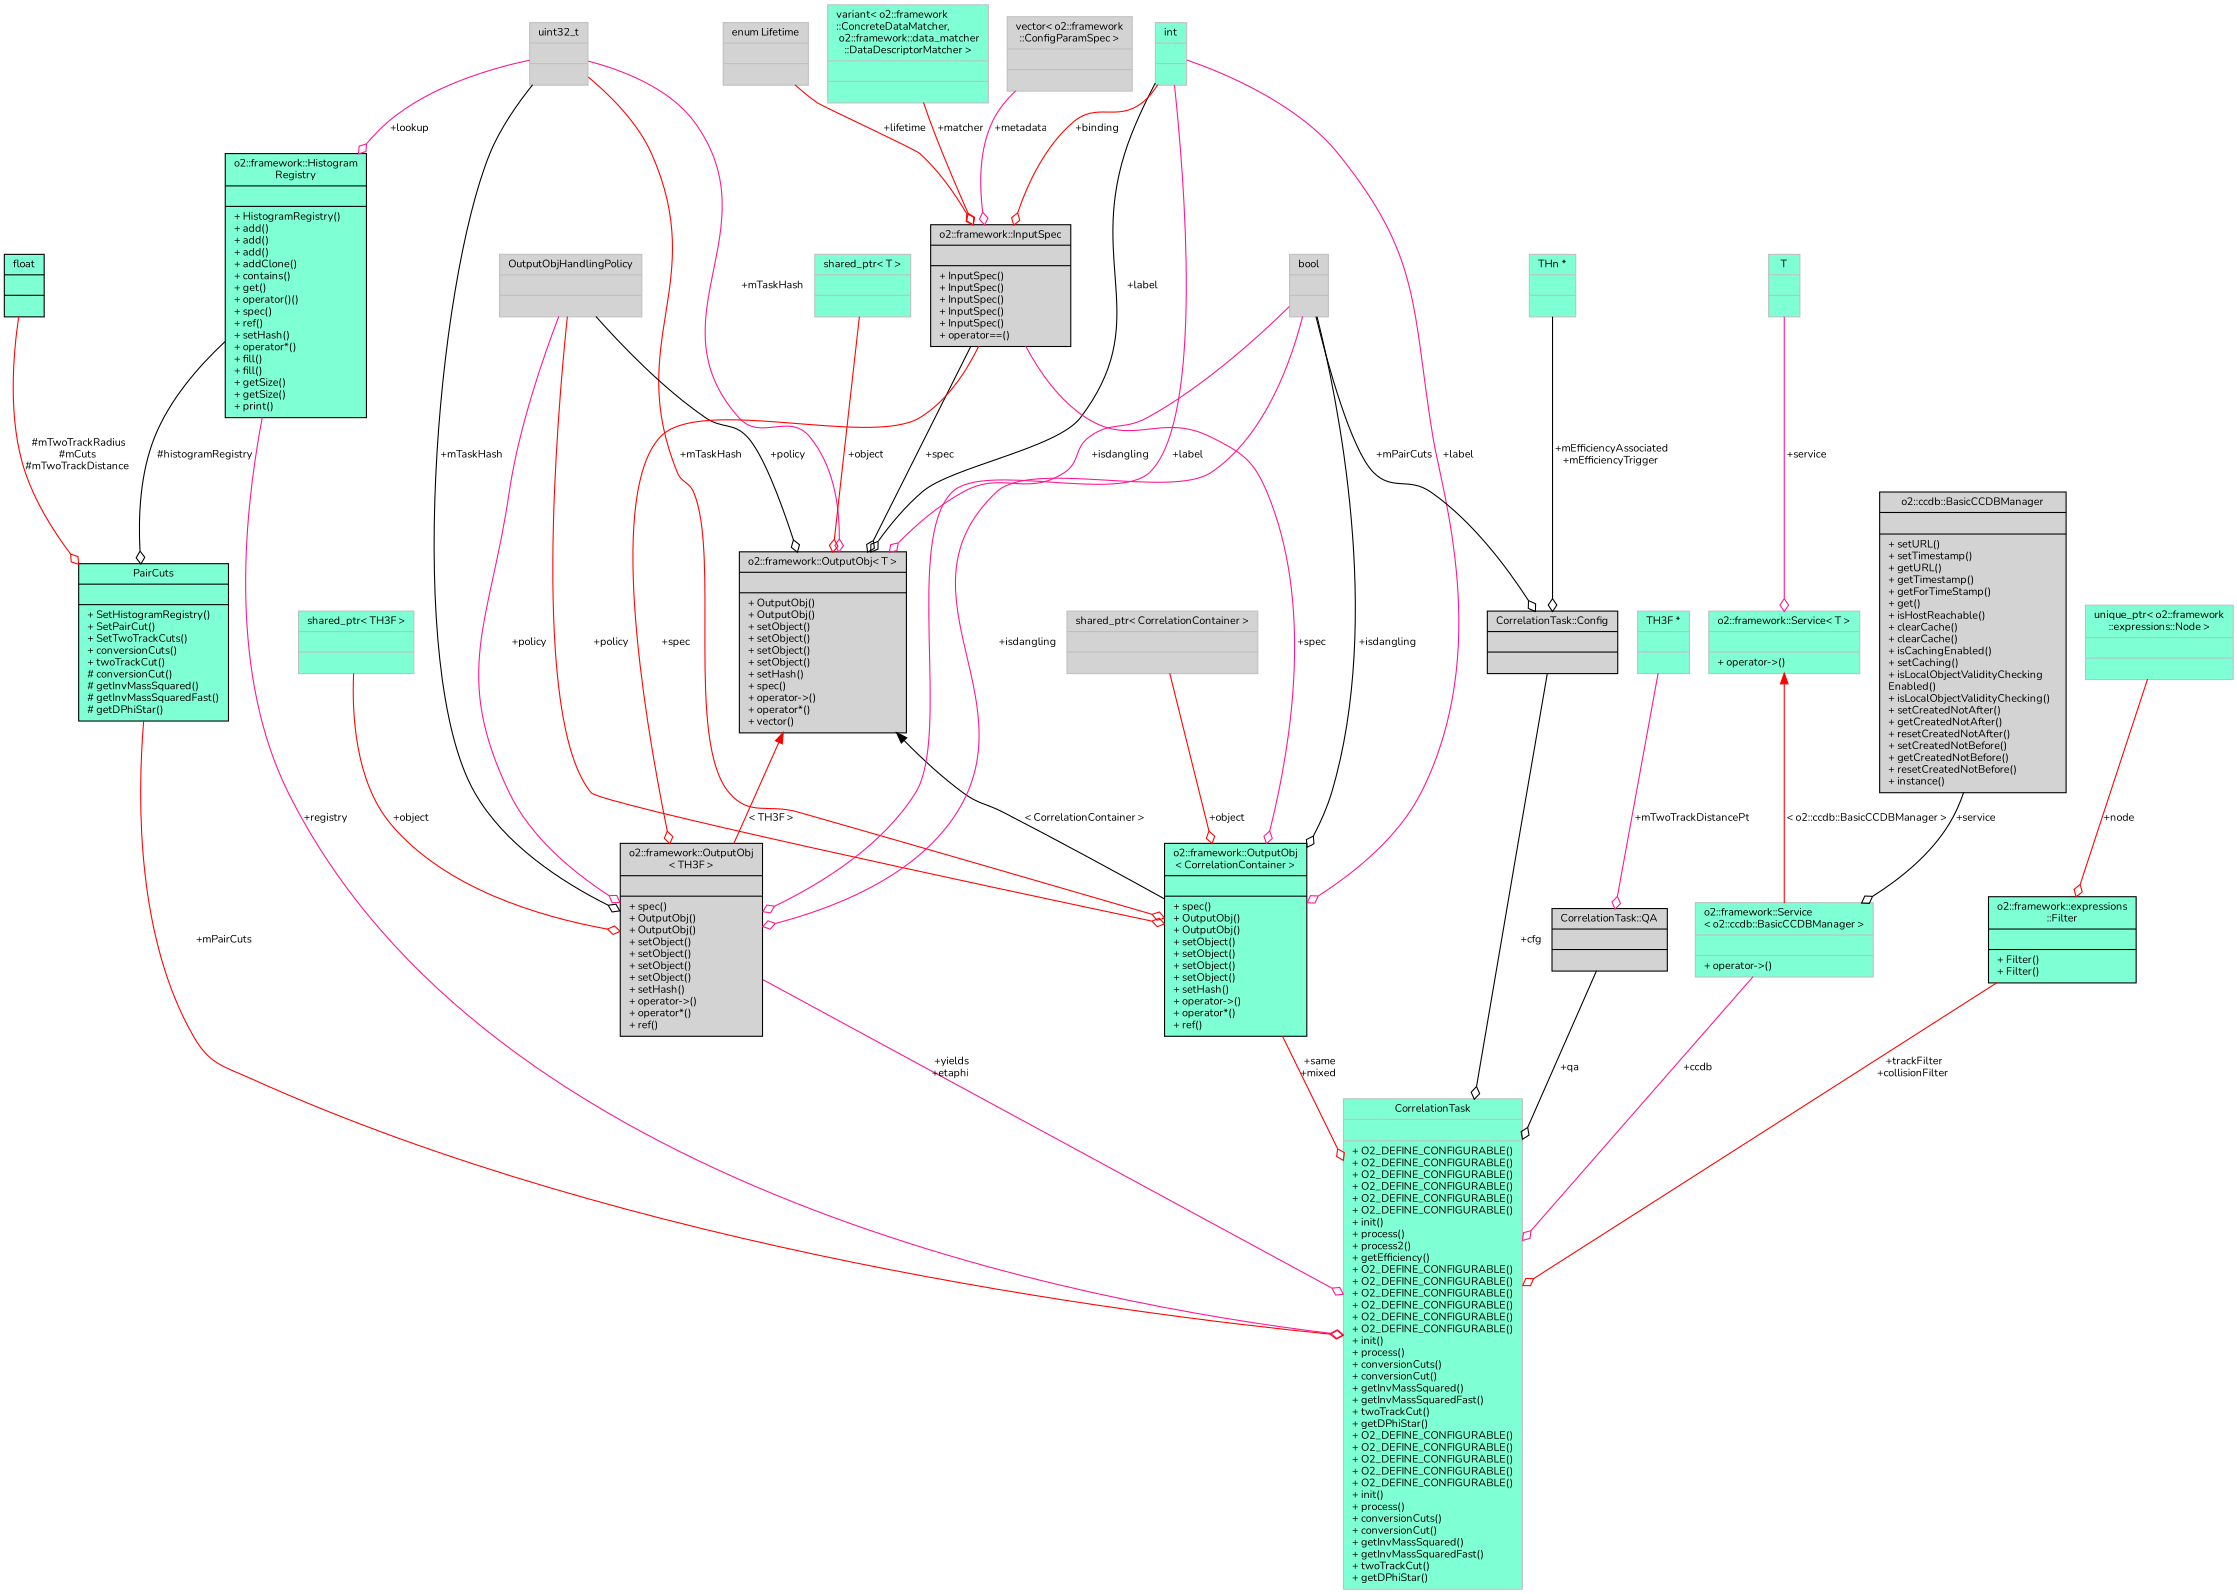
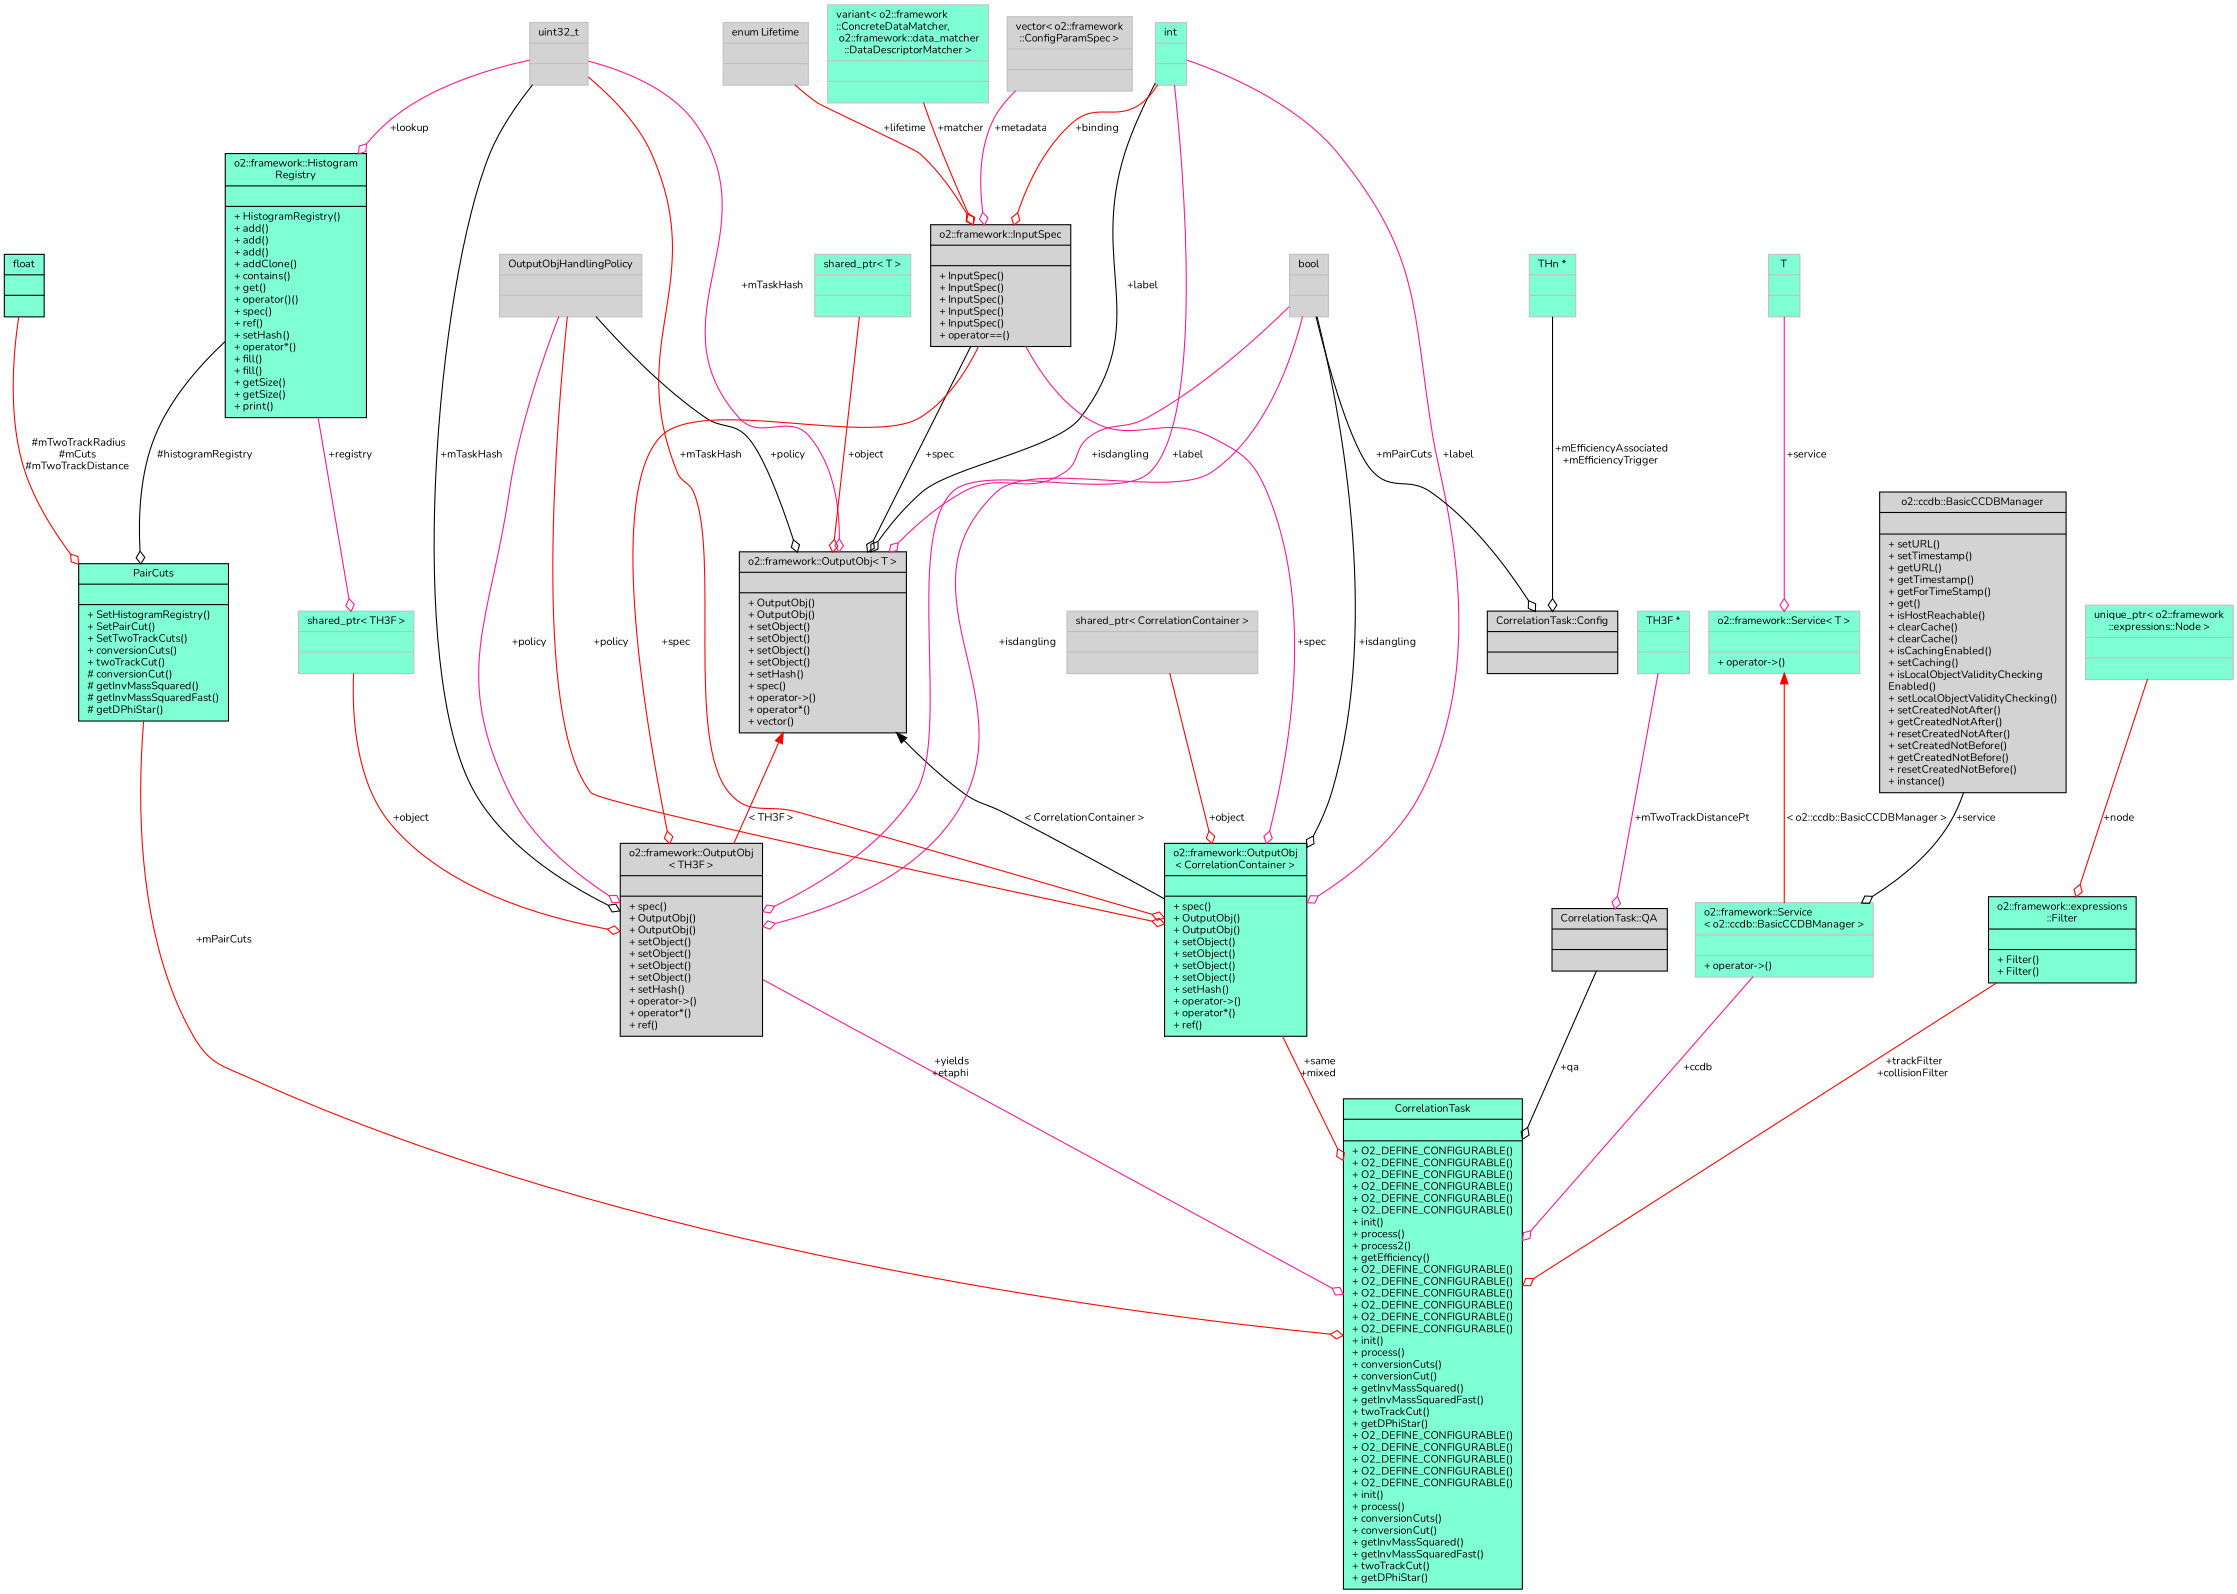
node "o2::ccdb::BasicCCDBManager": text "+ isLocalObjectValidityChecking()" -> "+ setLocalObjectValidityChecking()"
edge "CorrelationTask::Config" -> "CorrelationTask": removed, label "+cfg"
edge "o2::framework::Histogram" -> "CorrelationTask": now "o2::framework::Histogram" -> "shared_ptr< TH3F >"
node "CorrelationTask": color grey75 -> black
